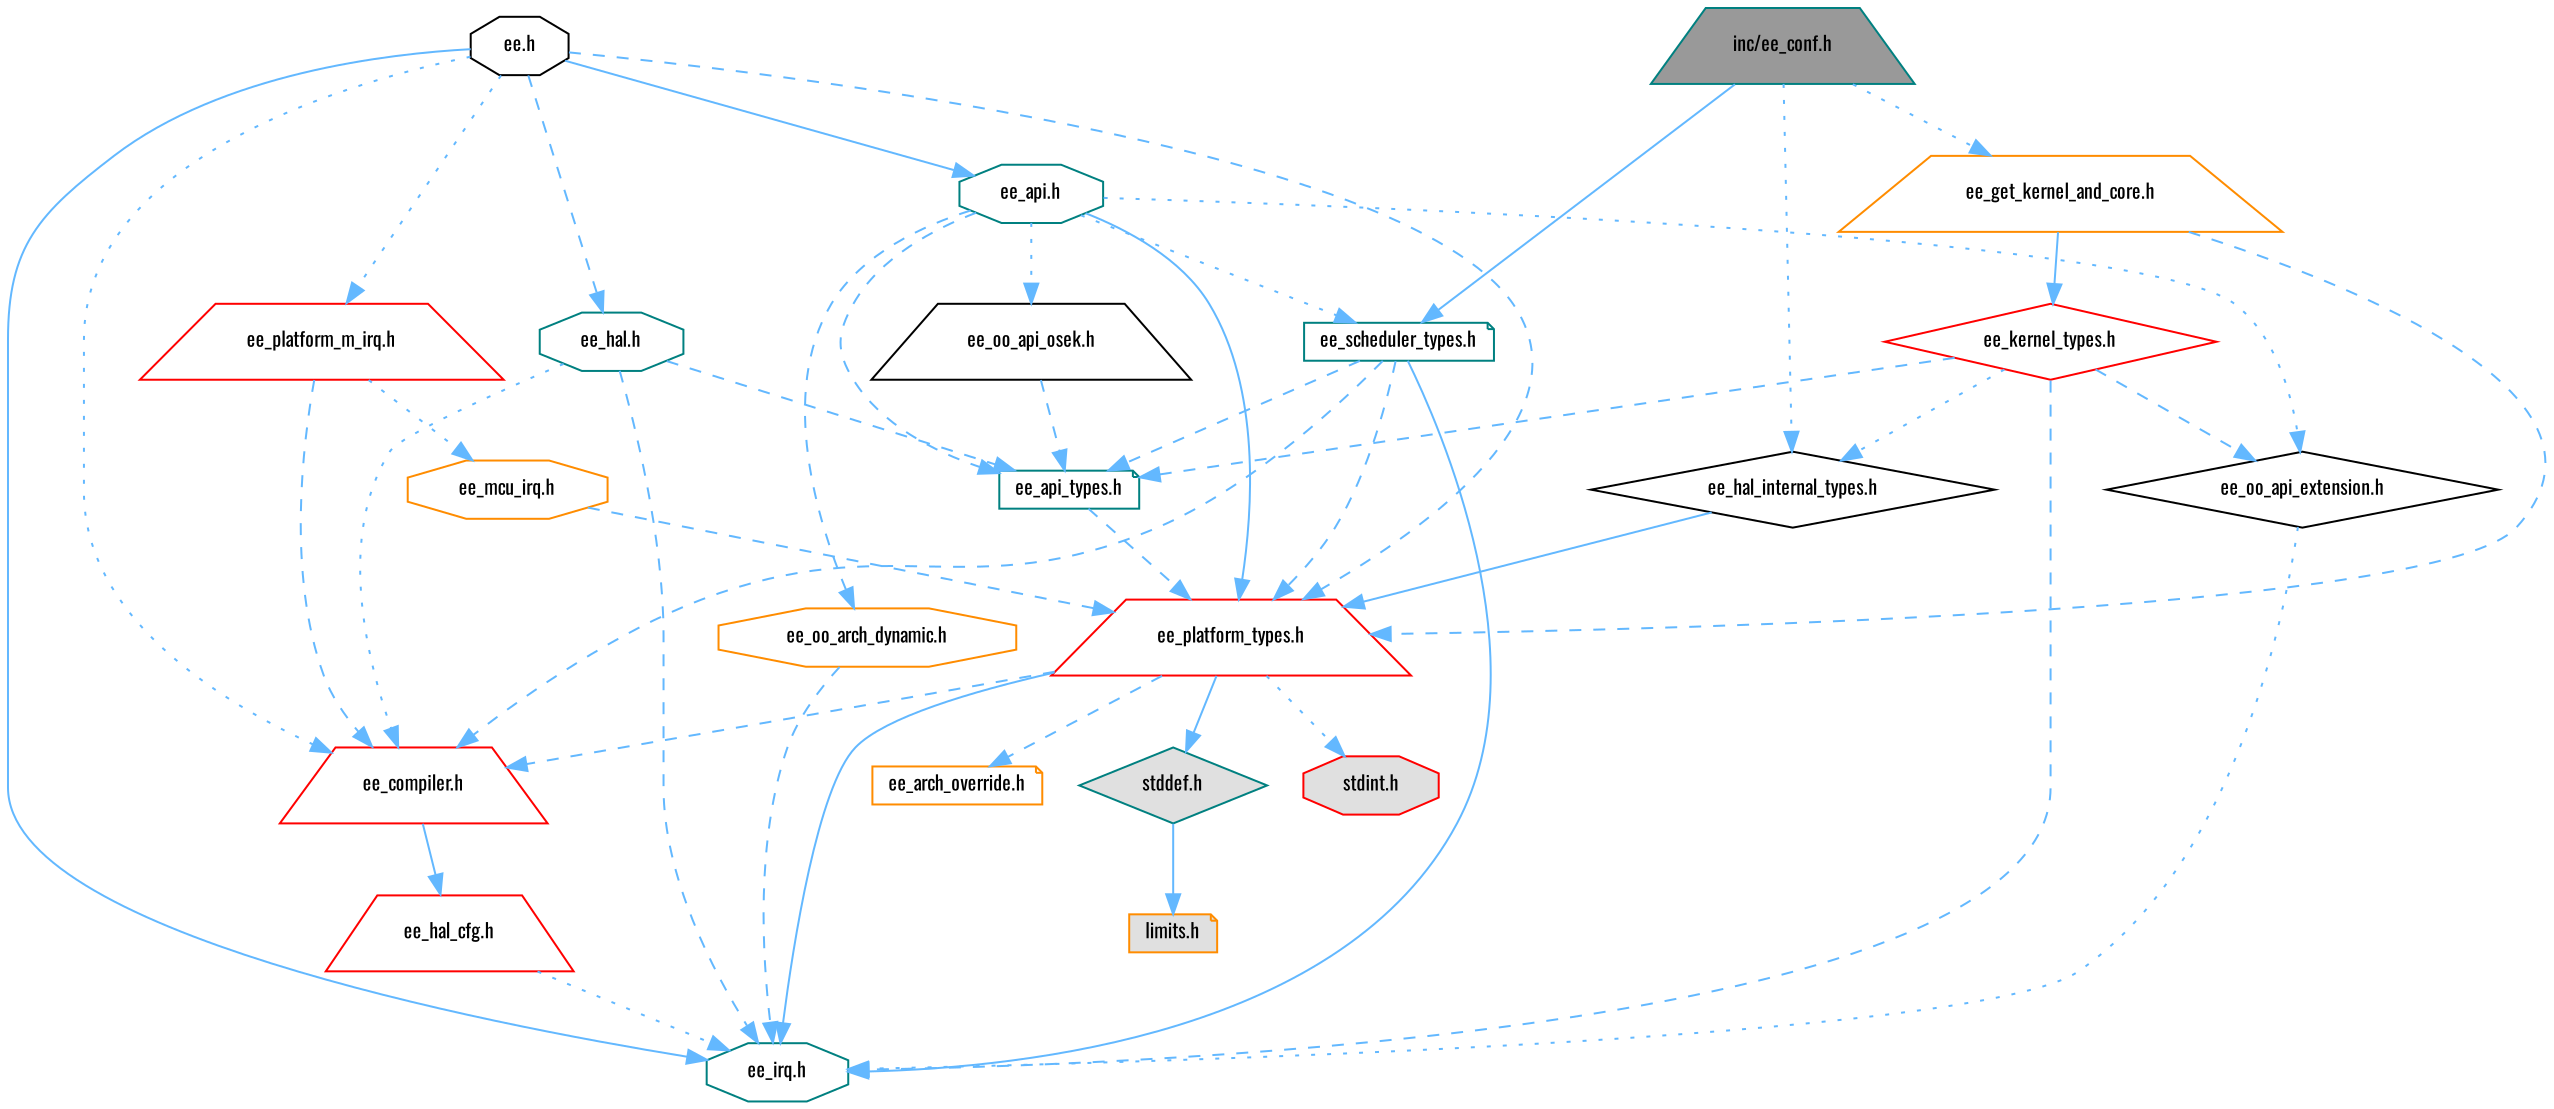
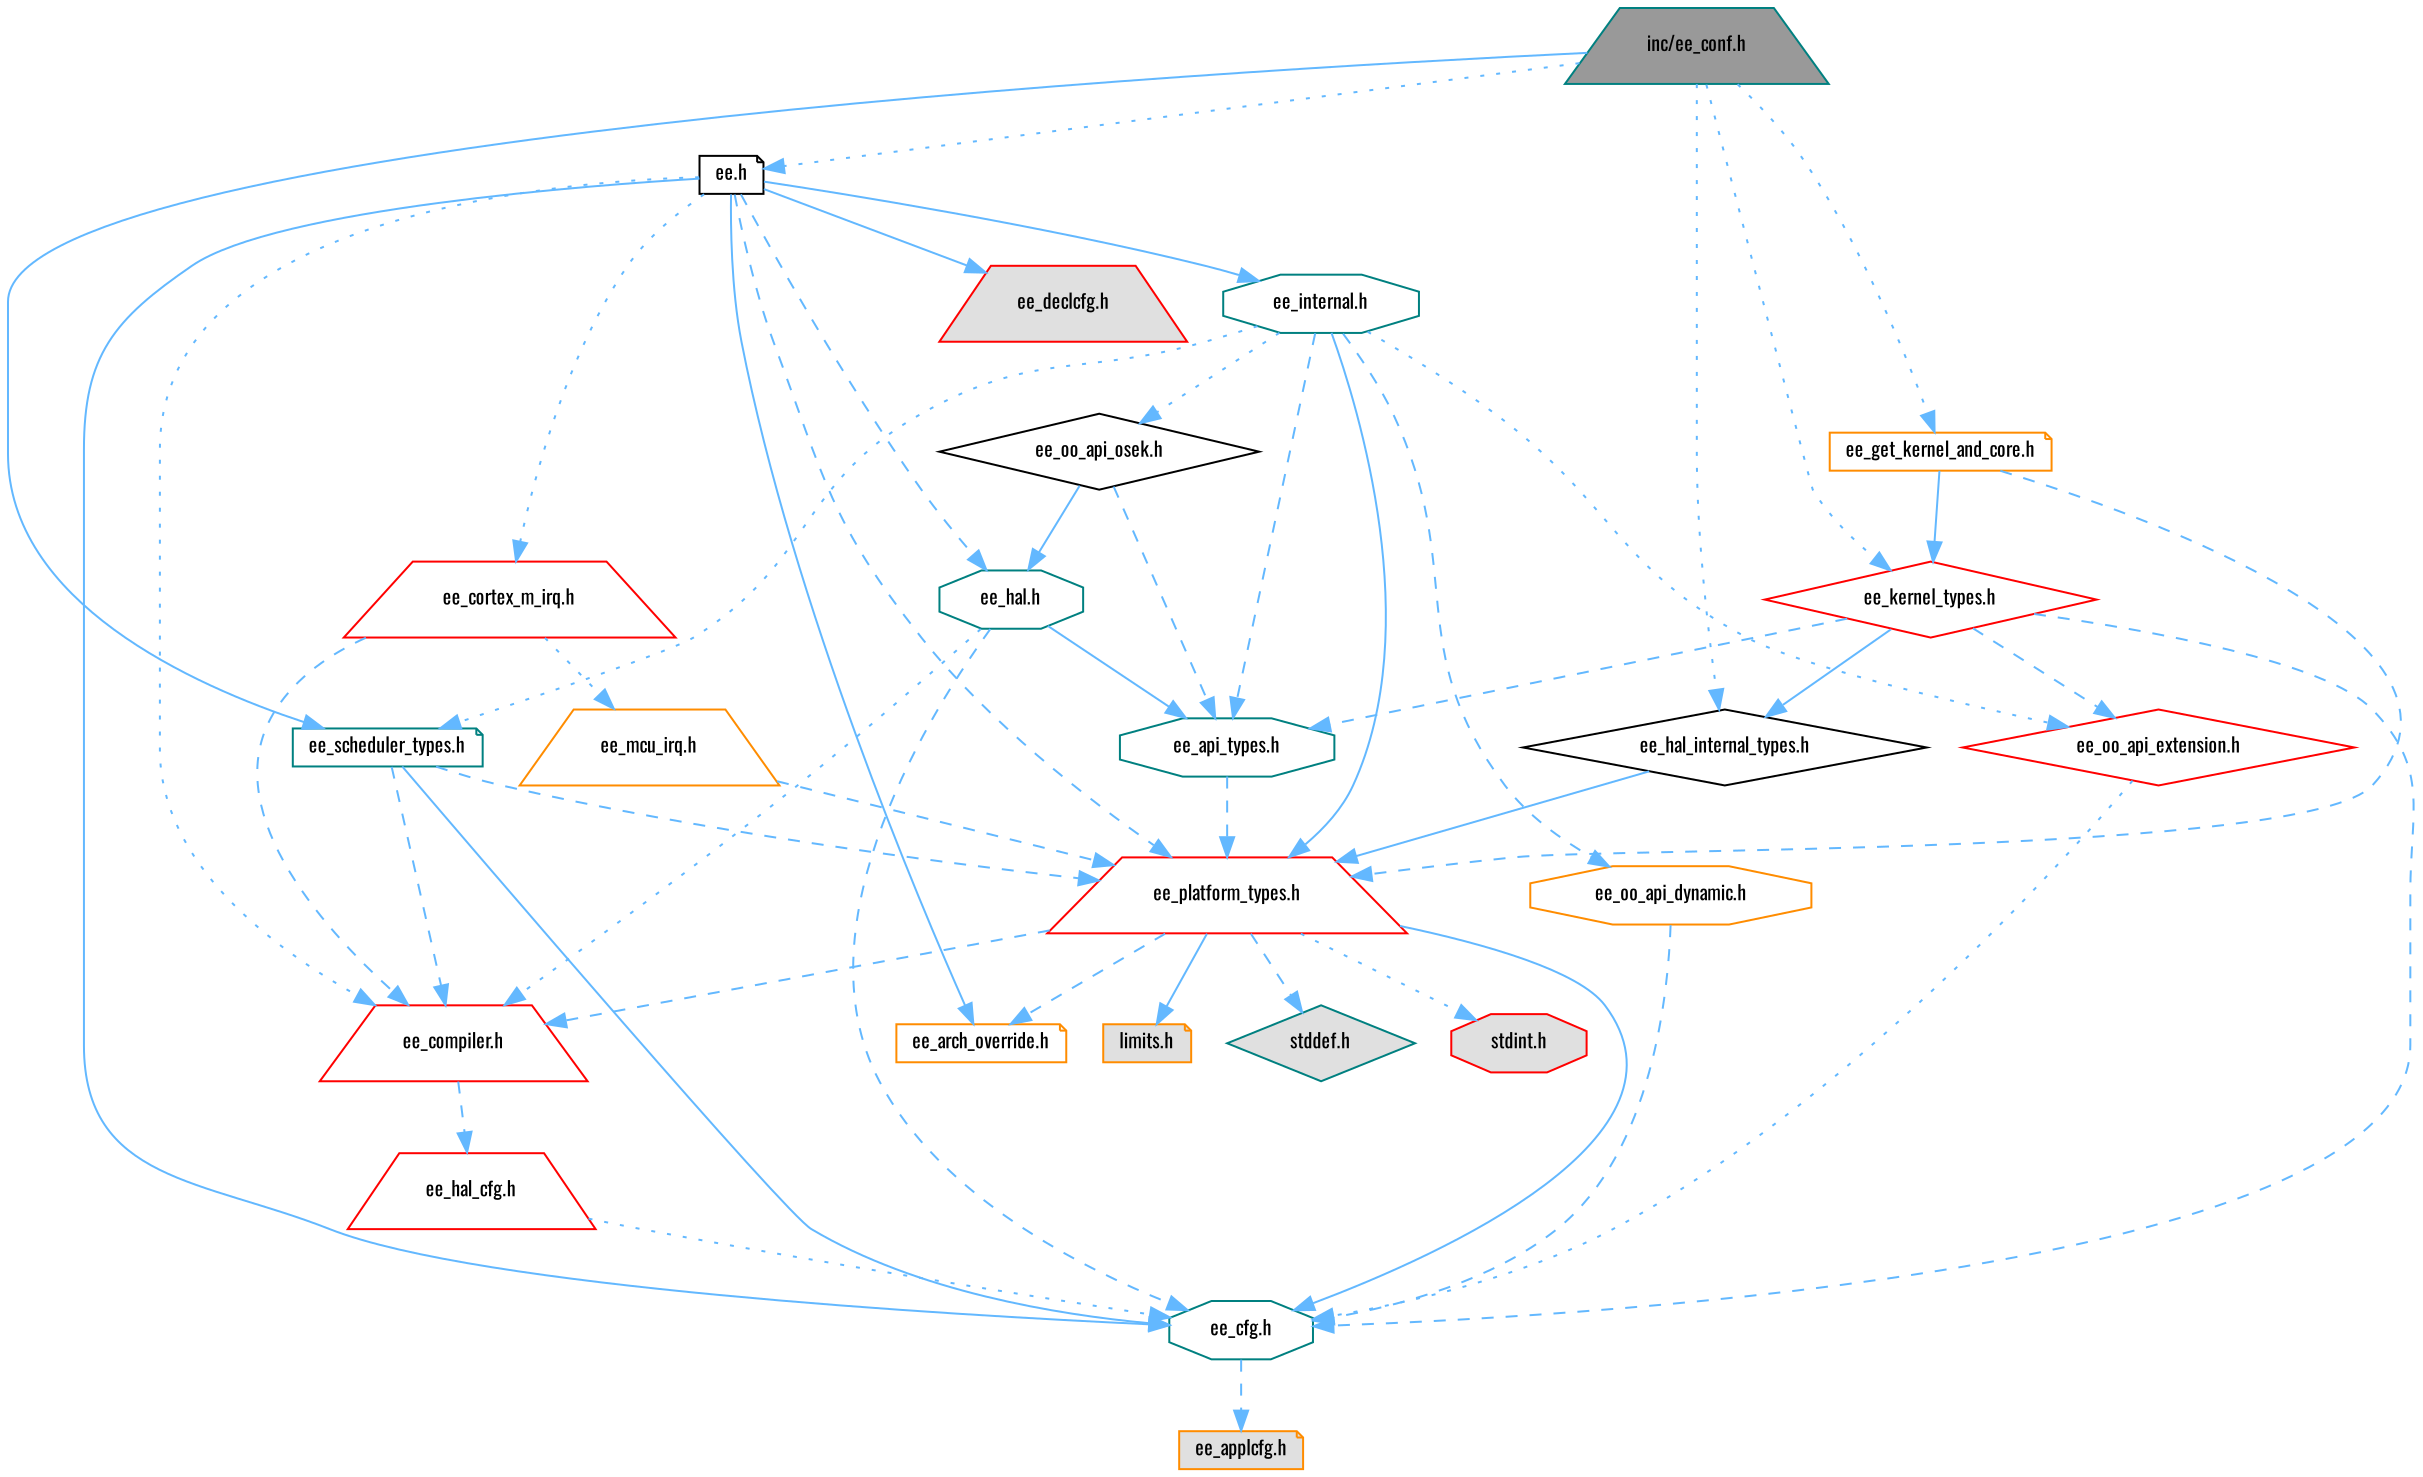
node "ee.h": shape octagon -> note
edge "inc/ee_conf.h" -> "ee.h": added
node "ee_api.h": label "ee_api.h" -> "ee_internal.h"
node "ee_get_kernel_and_core.h": shape trapezium -> note
node "ee_declcfg.h": added
edge "inc/ee_conf.h" -> "ee_kernel_types.h": added
node "ee_platform_m_irq.h": label "ee_platform_m_irq.h" -> "ee_cortex_m_irq.h"
node "ee_oo_api_osek.h": shape trapezium -> diamond
edge "ee_kernel_types.h" -> "ee_hal_internal_types.h": style dotted -> solid
edge "ee_hal.h" -> "ee_api_types.h": style dashed -> solid
edge "ee_scheduler_types.h" -> "ee_api_types.h": removed
node "ee_mcu_irq.h": shape octagon -> trapezium
node "ee_api_types.h": shape note -> octagon
node "ee_oo_api_extension.h": color black -> red
edge "ee_oo_api_osek.h" -> "ee_hal.h": added
edge "ee.h" -> "ee_arch_override.h": added
node "ee_oo_arch_dynamic.h": label "ee_oo_arch_dynamic.h" -> "ee_oo_api_dynamic.h"
edge "ee_platform_types.h" -> "stddef.h": style solid -> dashed
edge "ee_compiler.h" -> "ee_hal_cfg.h": style solid -> dashed
edge "stddef.h" -> "limits.h": now "ee_platform_types.h" -> "limits.h"
node "ee_irq.h": label "ee_irq.h" -> "ee_cfg.h"
node "ee_applcfg.h": added
